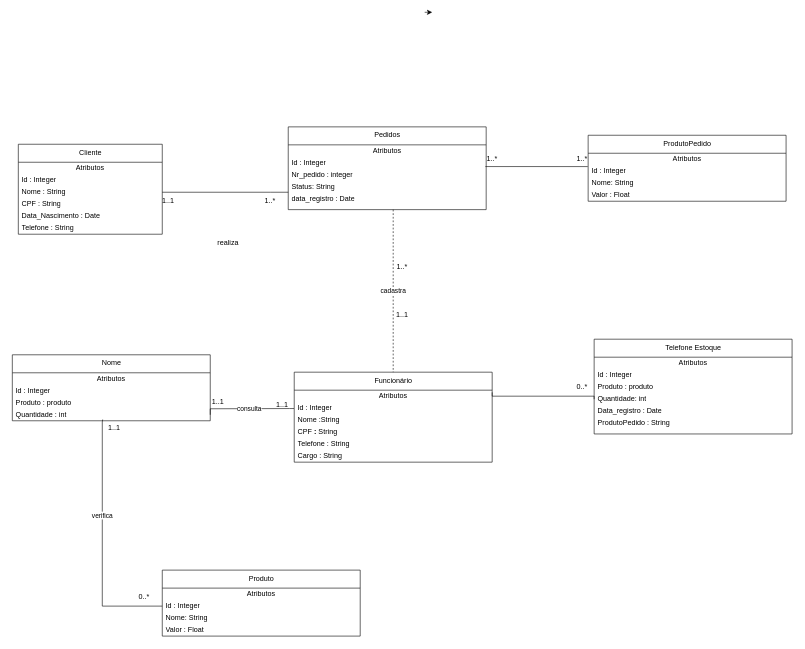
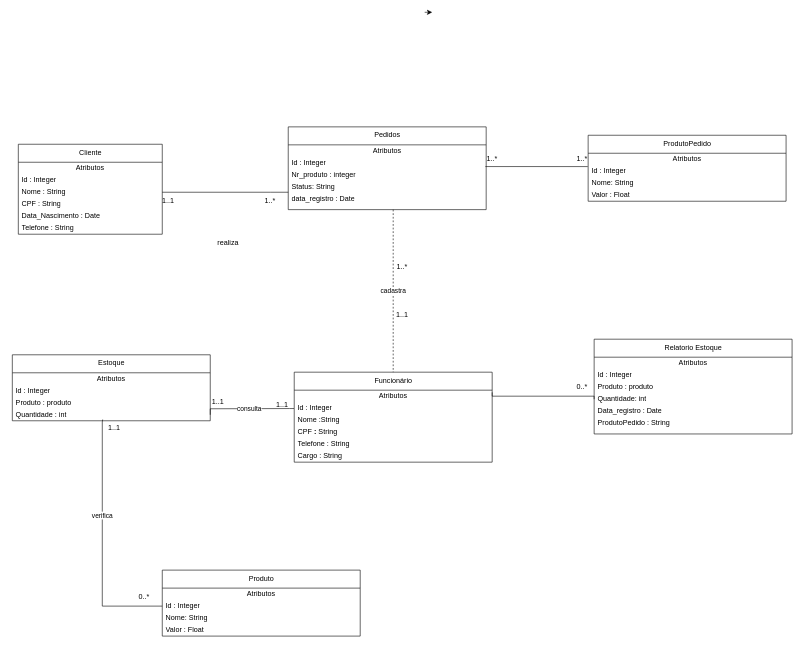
node "Nr_pedido : integer": label "Nr_pedido : integer" -> "Nr_produto : integer"
node "Telefone Estoque": label "Telefone Estoque" -> "Relatorio Estoque"
node "Nome": label "Nome" -> "Estoque"
